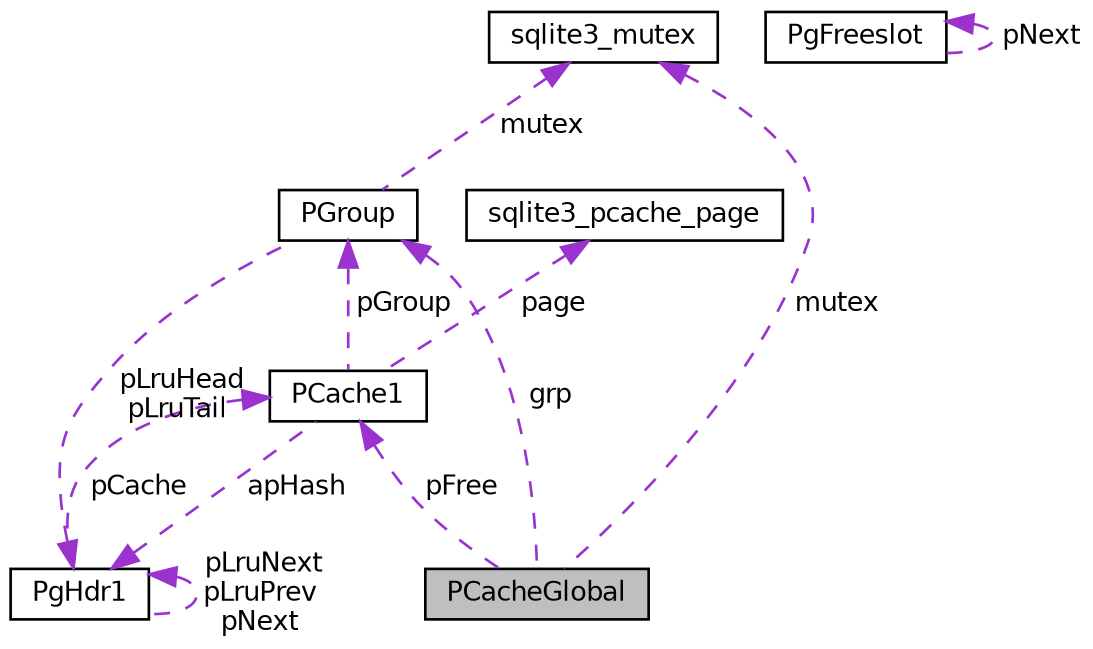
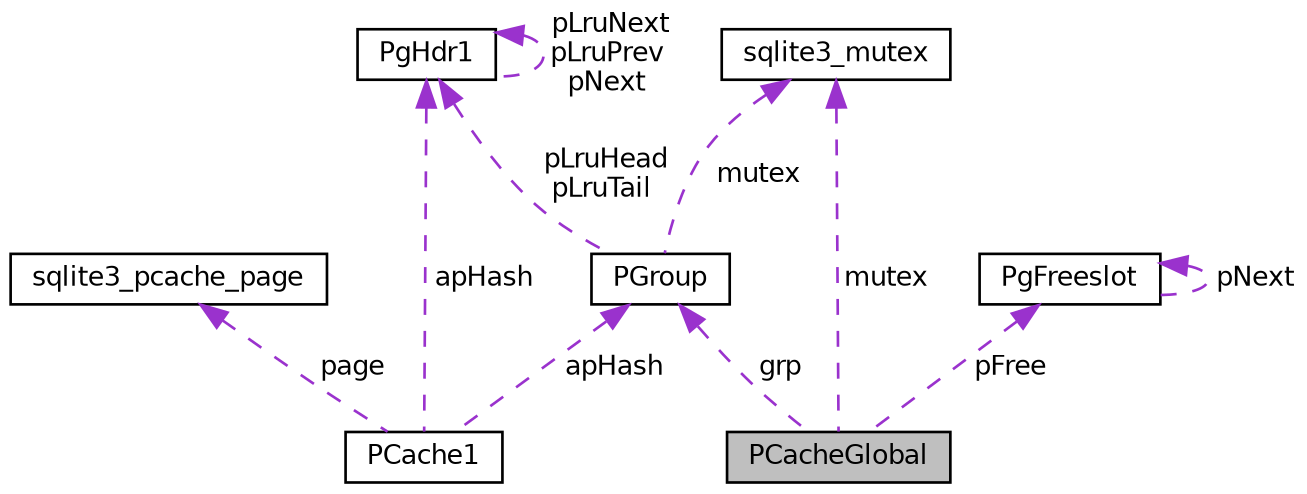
edge "PCache1" -> "PGroup": label " pGroup" -> " apHash"
edge "PgHdr1" -> "PCache1": removed, label "pCache"
edge "PCacheGlobal" -> "PCache1": now "PCacheGlobal" -> "PgFreeslot"
